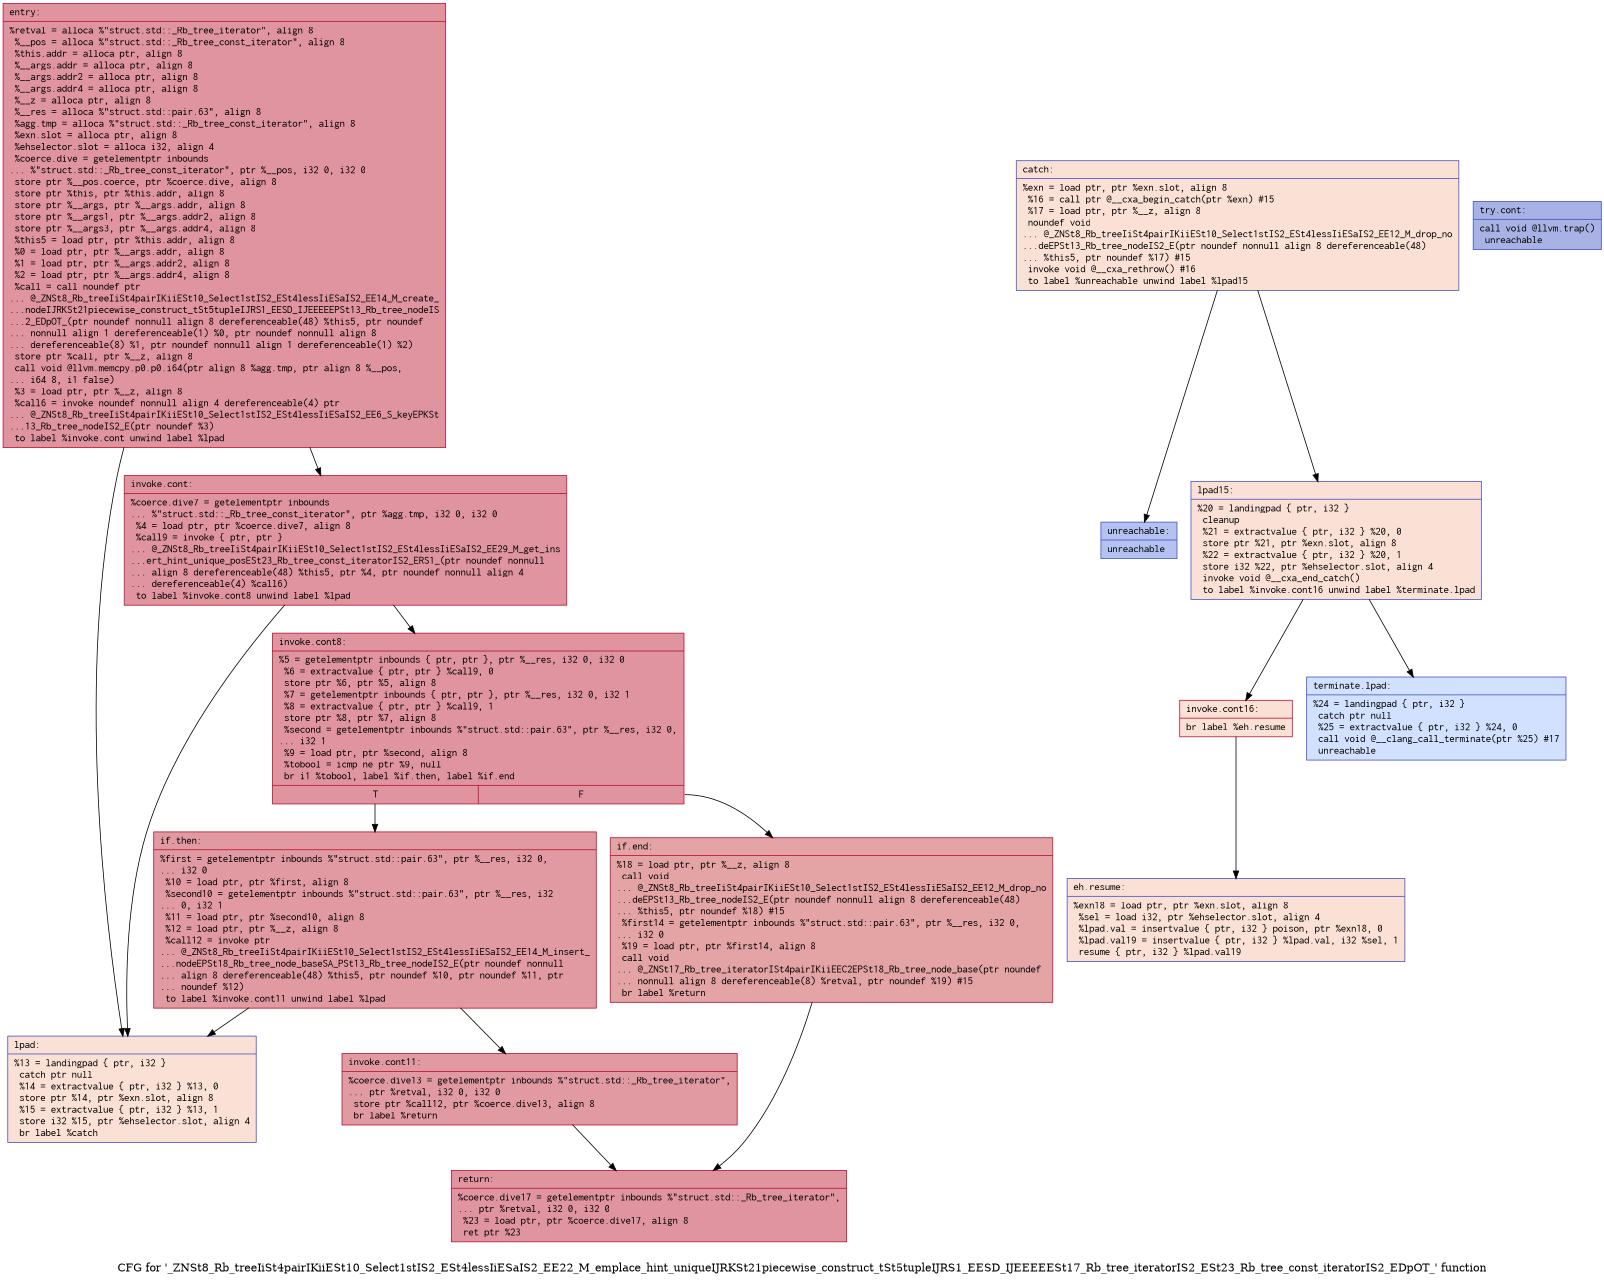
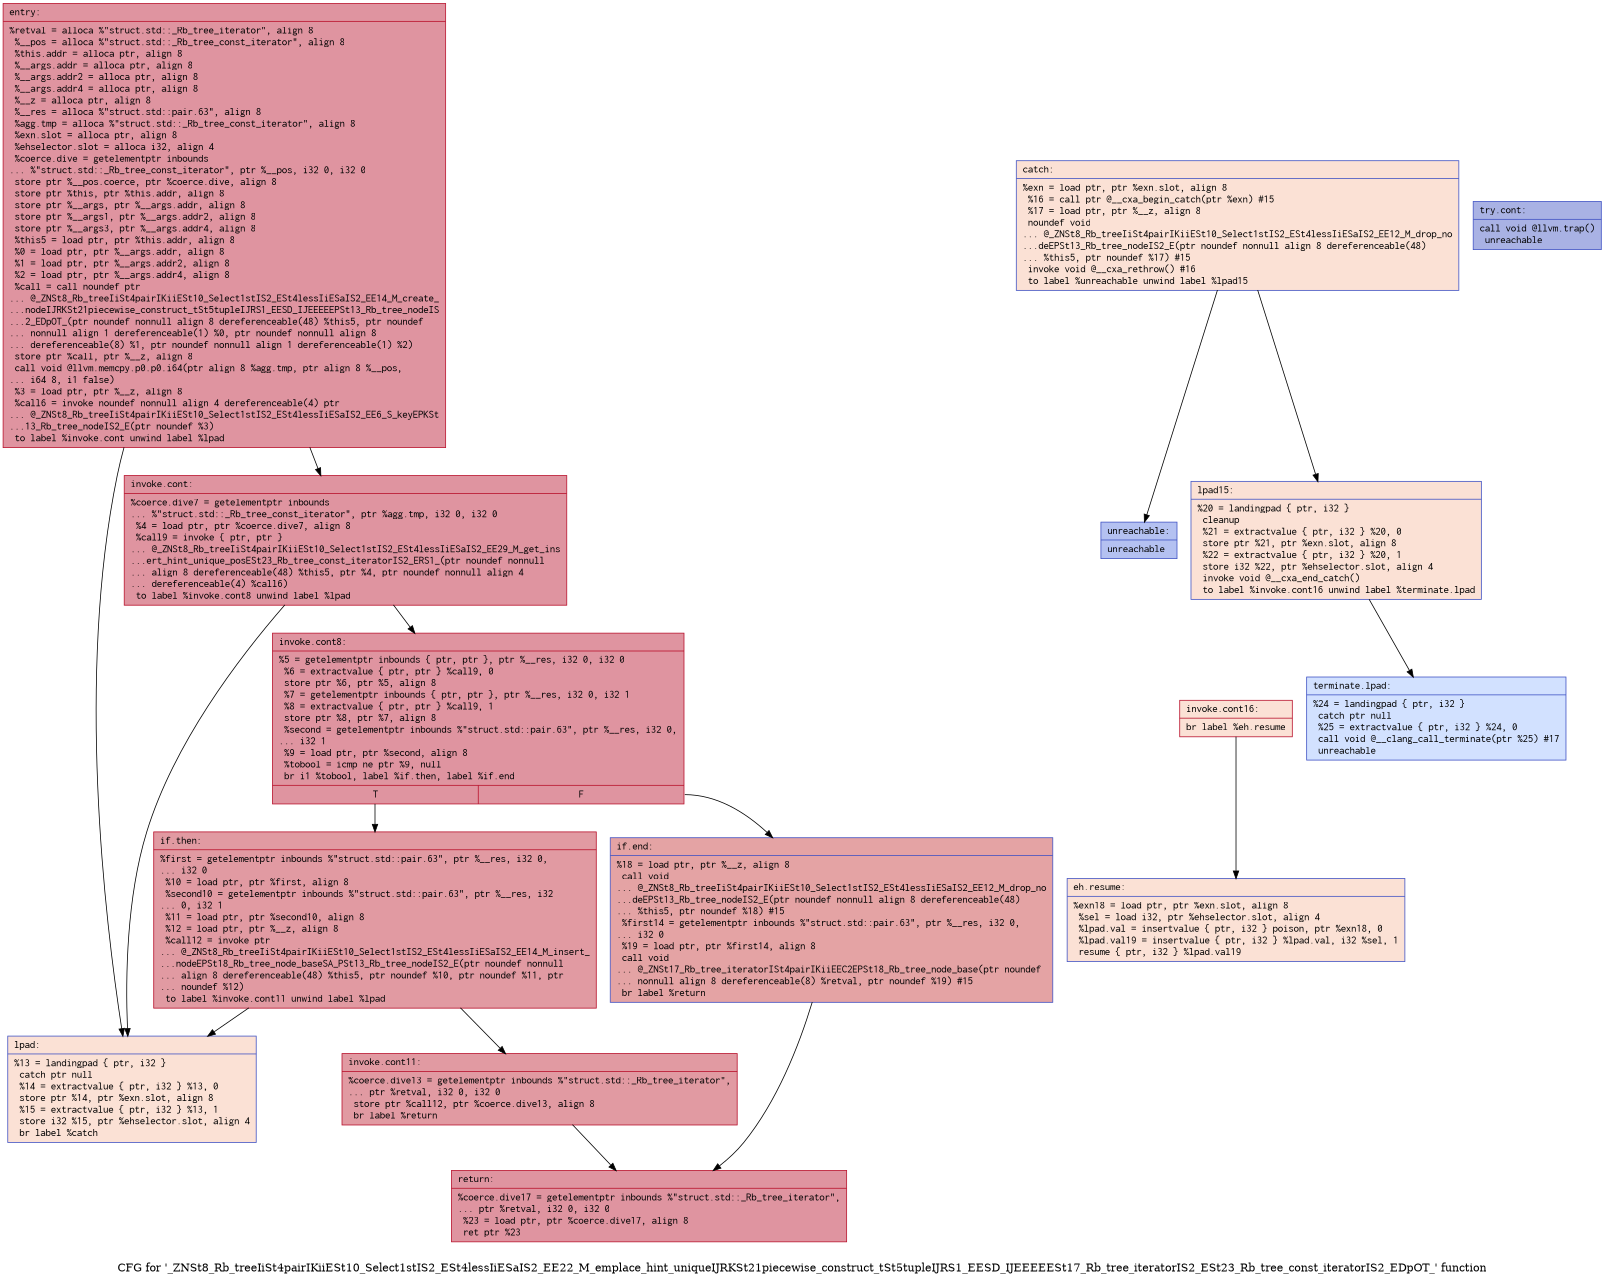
edge "lpad15:" -> "invoke.cont16:": removed
node "if.end:": color #b70d28ff -> #3d50c3ff
